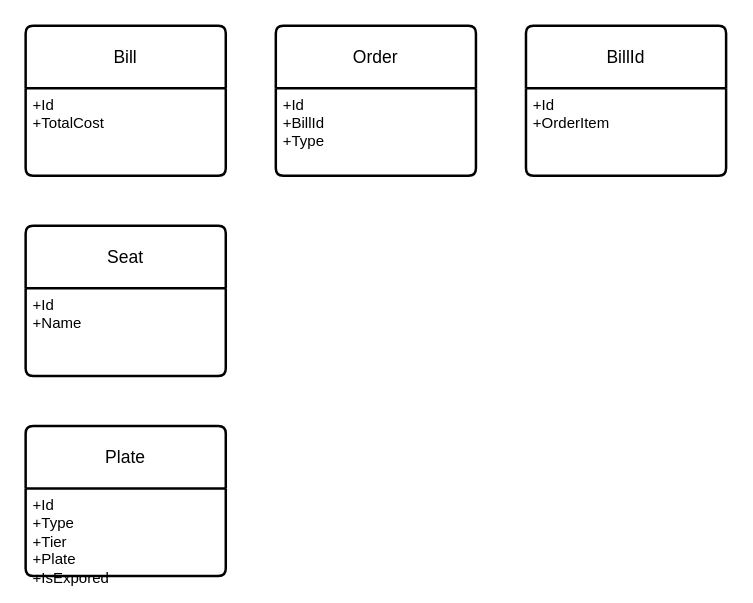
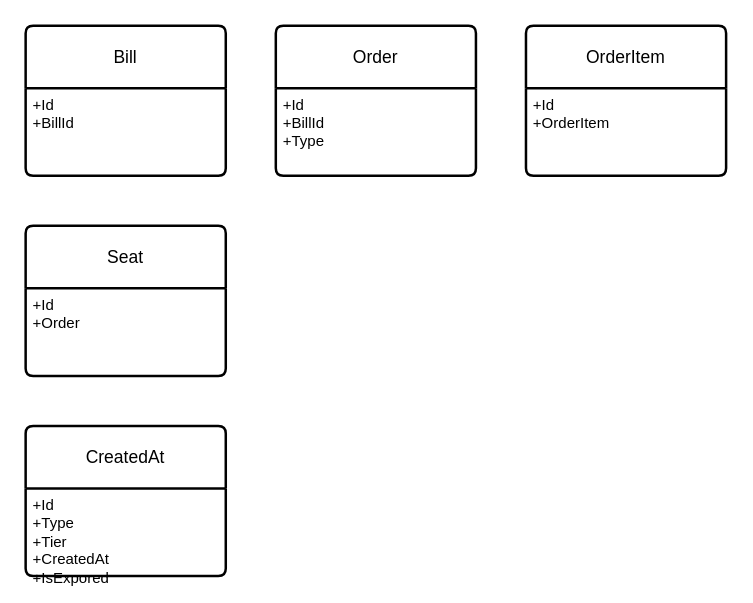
node "BillId": label "BillId" -> "OrderItem"
node "+Id +TotalCost": label "+Id +TotalCost" -> "+Id +BillId"
node "+Id +Name": label "+Id +Name" -> "+Id +Order"
node "Plate": label "Plate" -> "CreatedAt"
node "+Id +Type +Tier +Plate +IsExpored": label "+Id +Type +Tier +Plate +IsExpored" -> "+Id +Type +Tier +CreatedAt +IsExpored"
